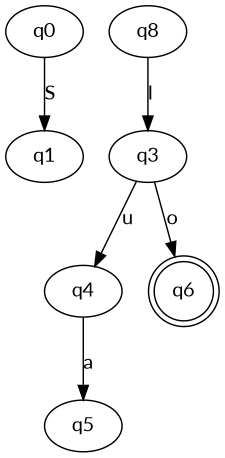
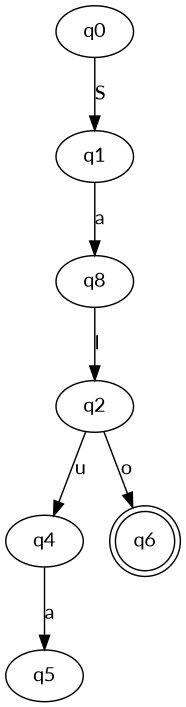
node "q3": label "q3" -> "q2"
edge "q1" -> "q8": added, label "a"
